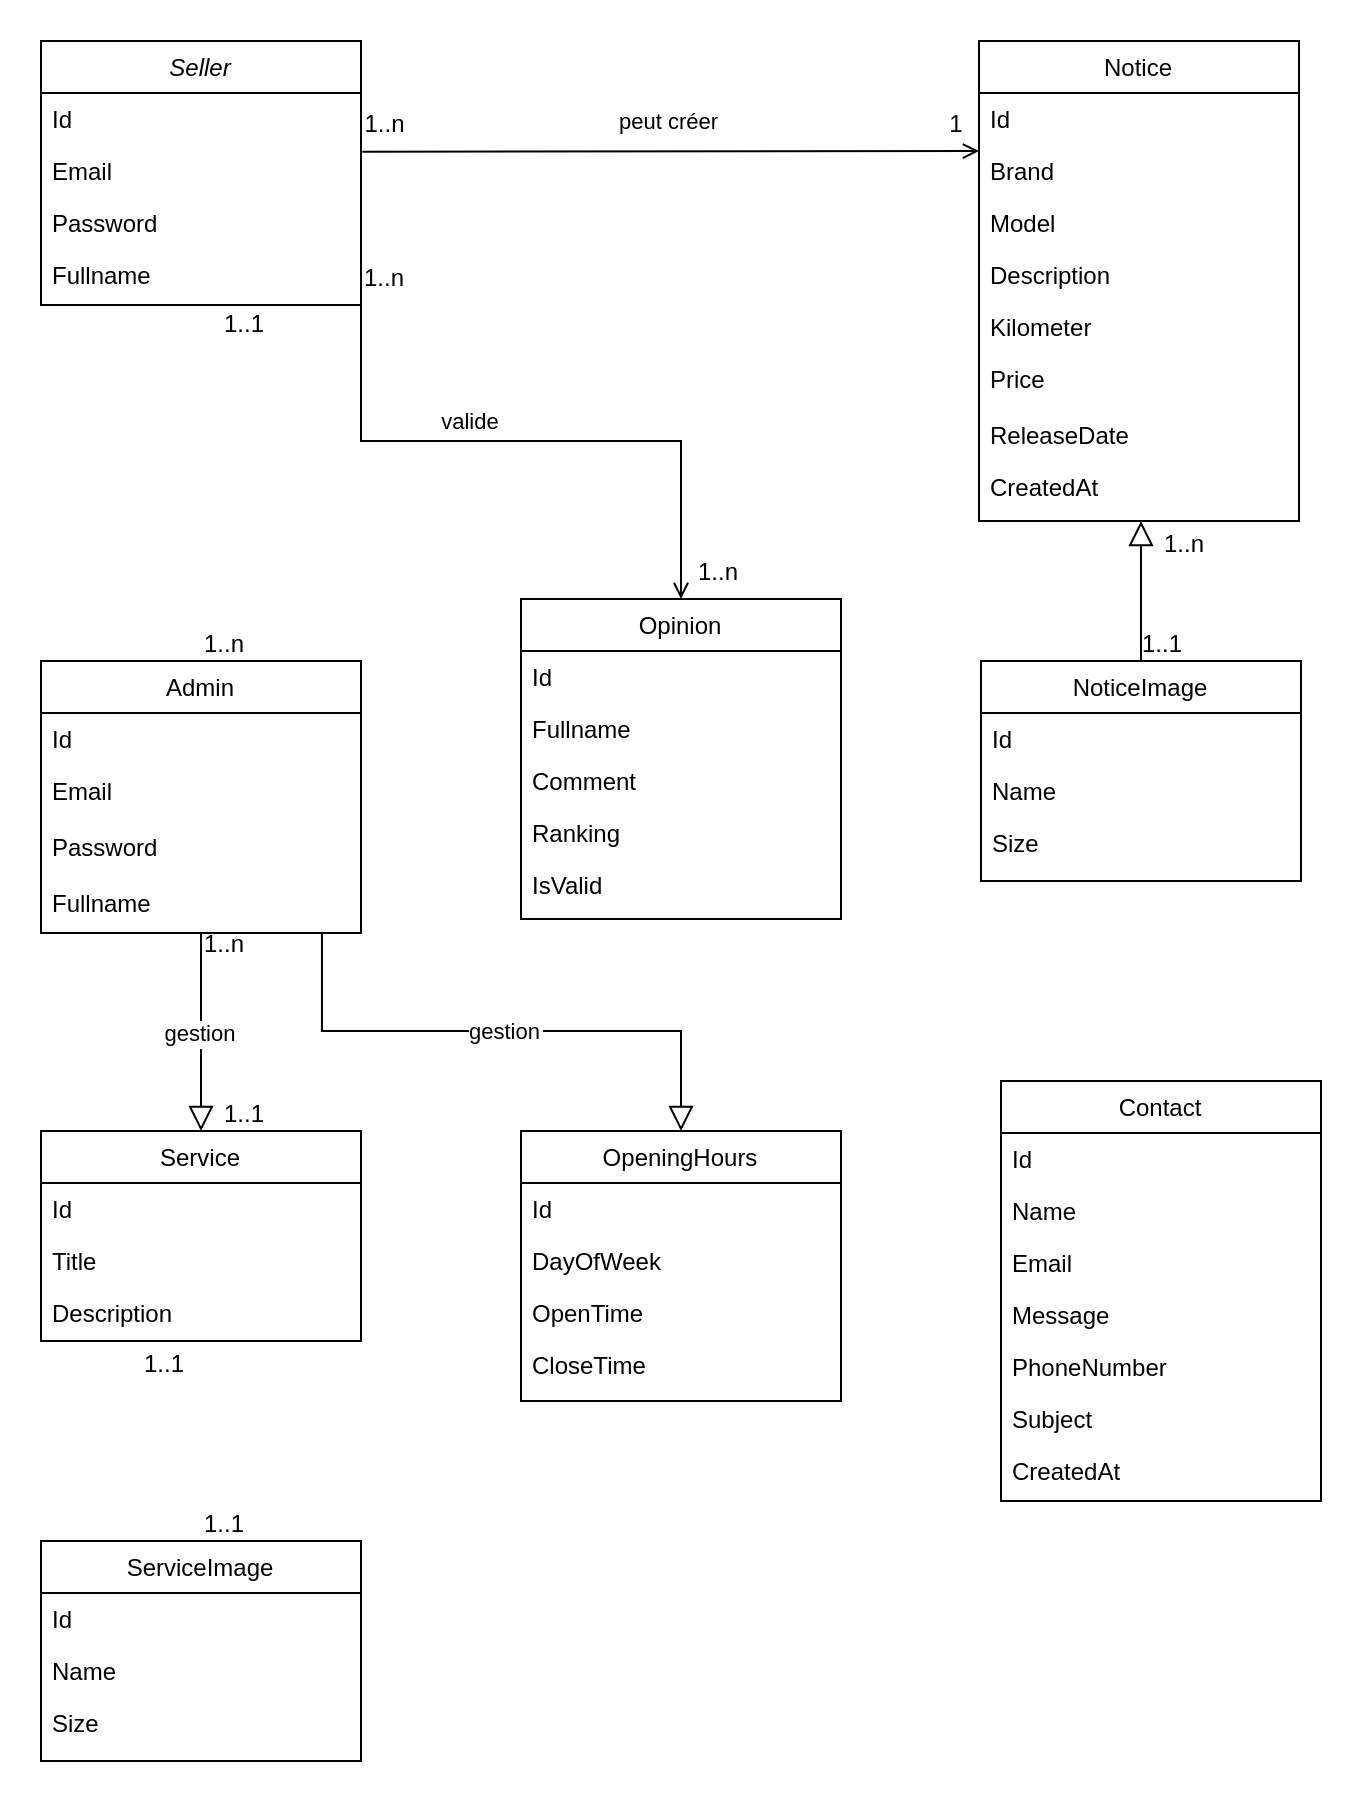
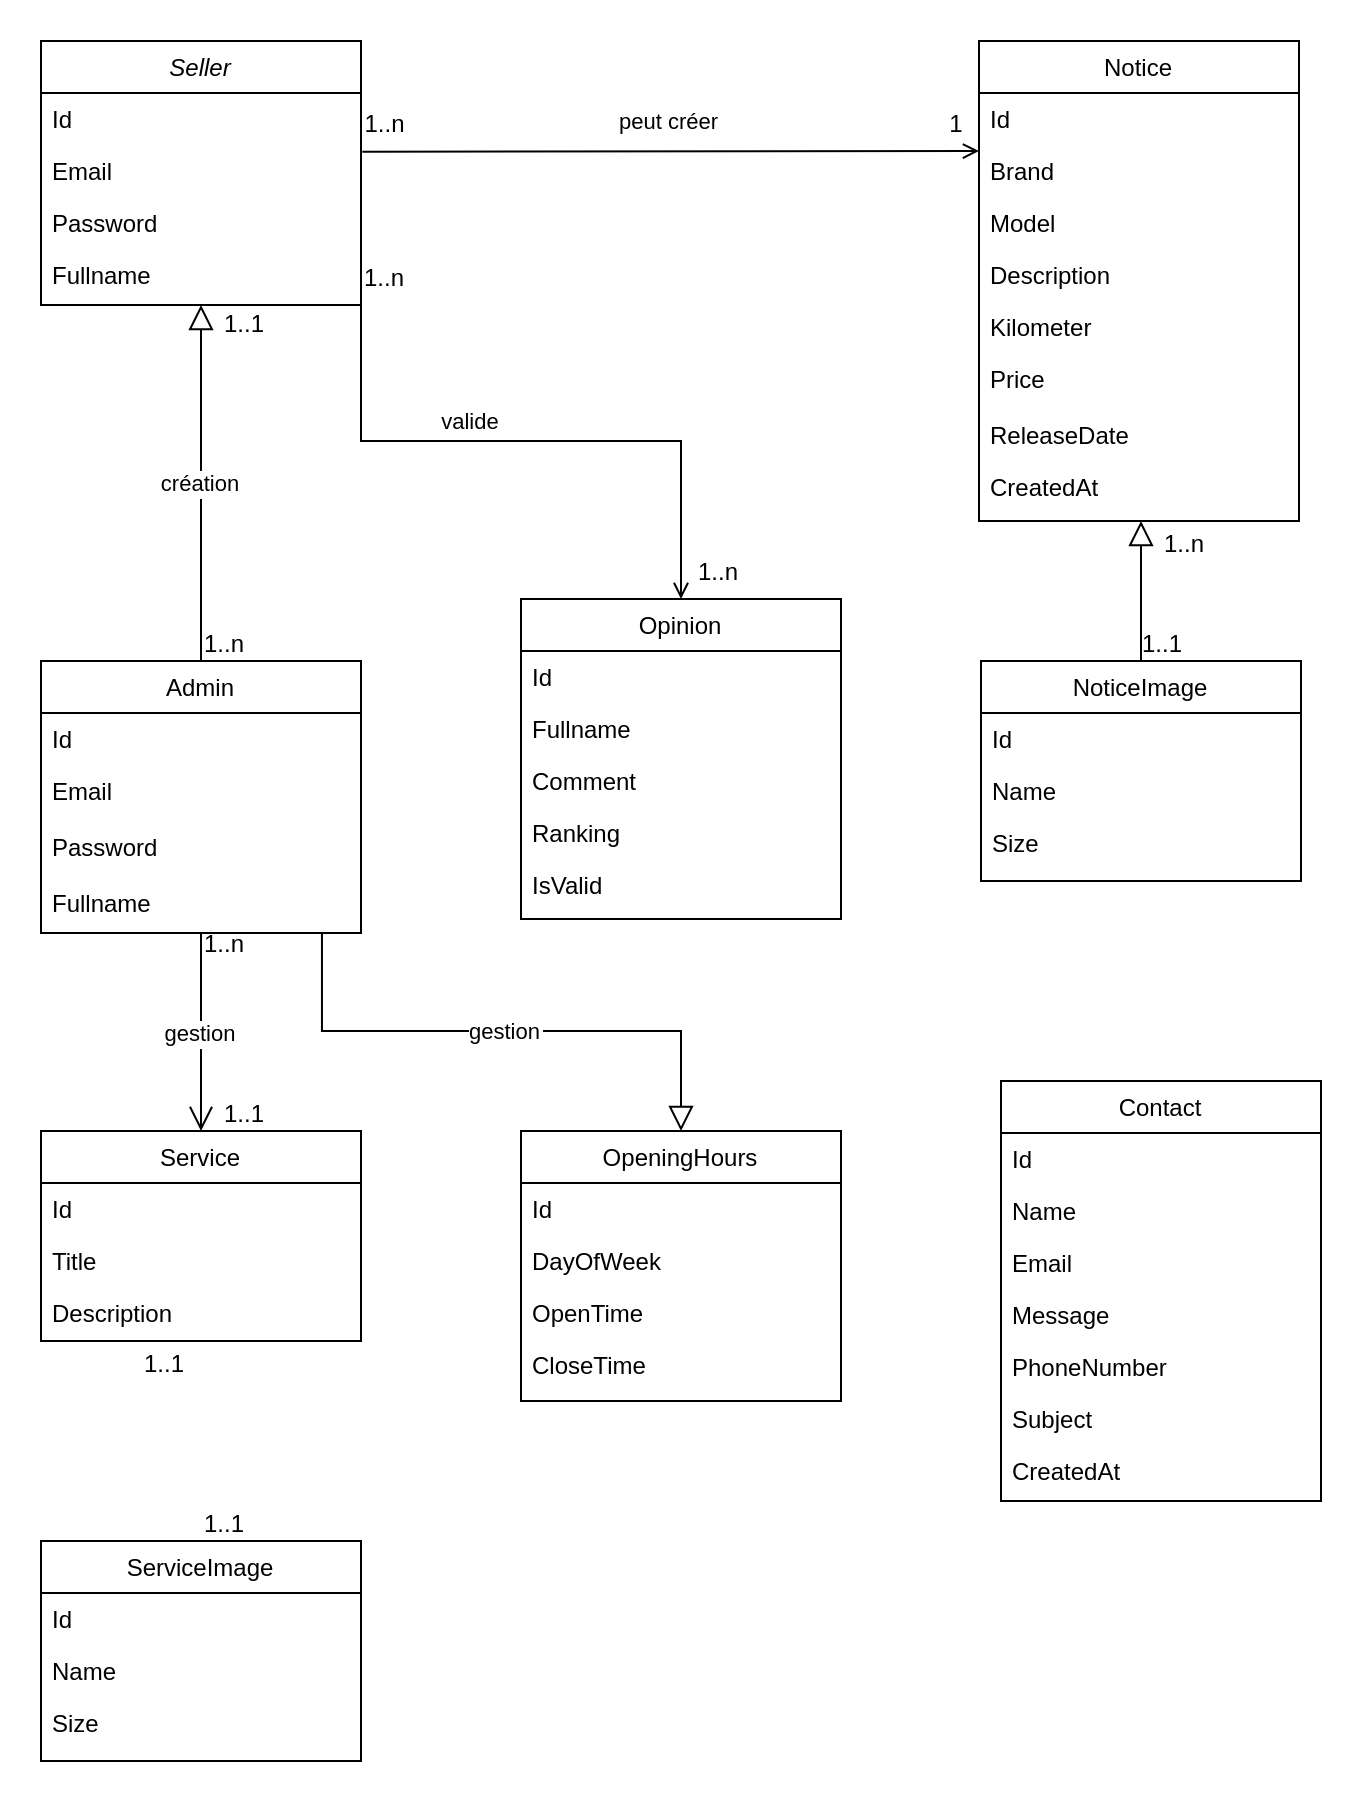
edge "Admin" -> "Seller": added, label "création"
edge "Admin" -> "Service": arrowhead block -> open
